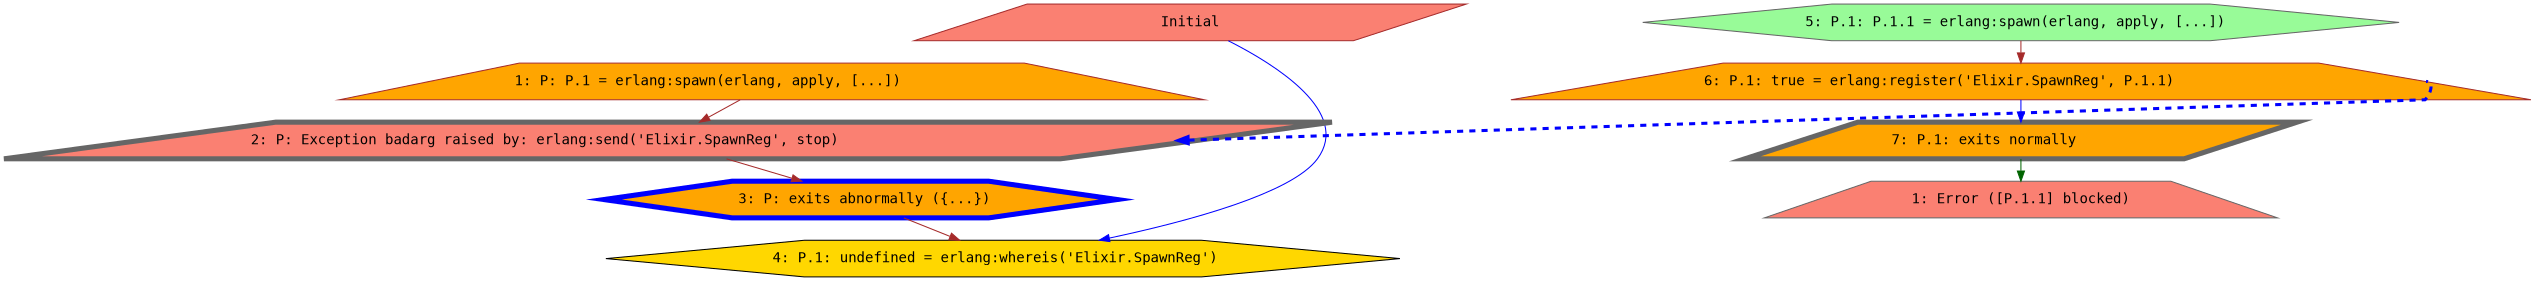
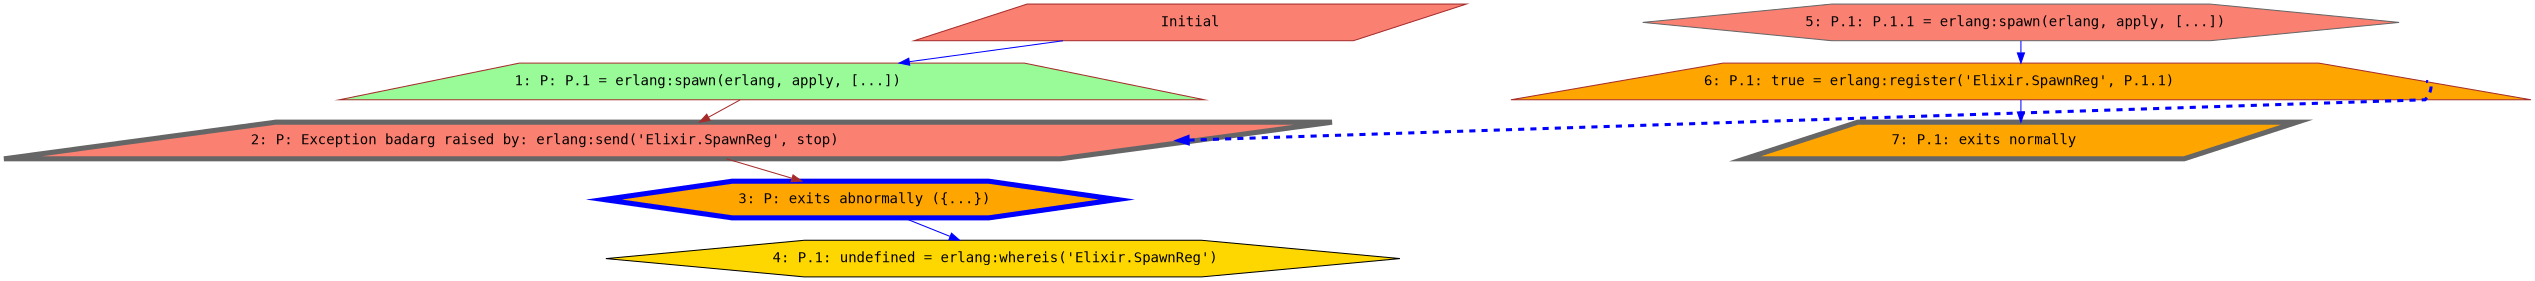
node "5: P.1: P.1.1 = erlang:spawn(erlang, apply, [...])": fillcolor palegreen -> salmon
edge "5: P.1: P.1.1 = erlang:spawn(erlang, apply, [...])" -> "6: P.1: true = erlang:register('Elixir.SpawnReg', P.1.1)": color brown -> blue
node "1: P: P.1 = erlang:spawn(erlang, apply, [...])": fillcolor orange -> palegreen
edge "Initial" -> "4: P.1: undefined = erlang:whereis('Elixir.SpawnReg')": now "Initial" -> "1: P: P.1 = erlang:spawn(erlang, apply, [...])"
node "1: Error ([P.1.1] blocked)": removed
edge "3: P: exits abnormally ({...})" -> "4: P.1: undefined = erlang:whereis('Elixir.SpawnReg')": color brown -> blue
